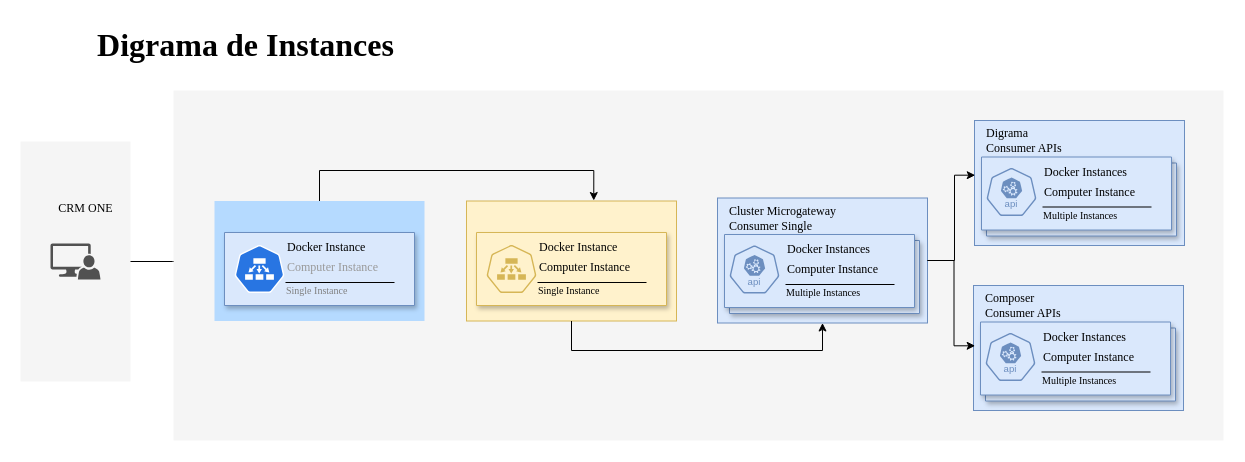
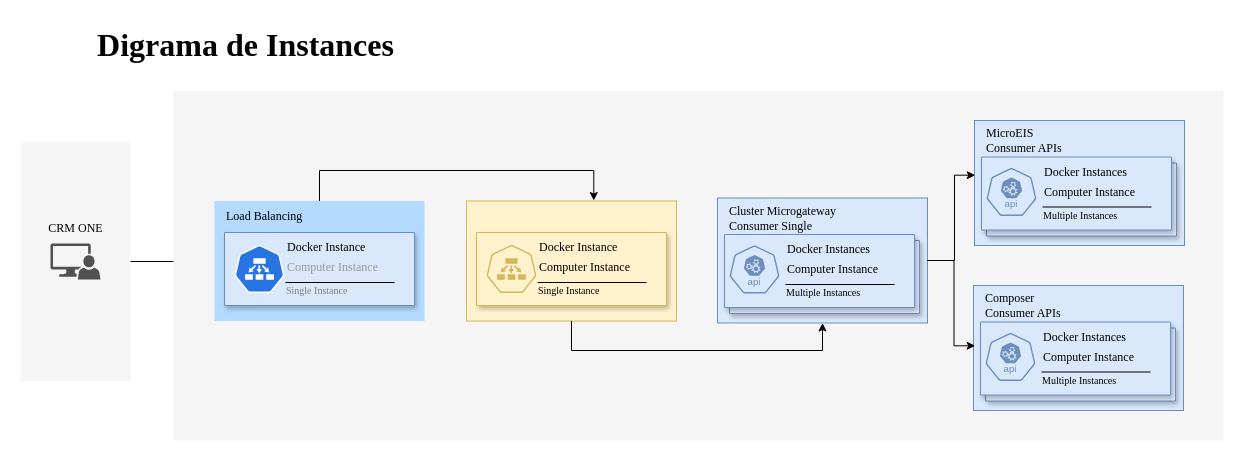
node "Digrama Consumer APIs": label "Digrama Consumer APIs" -> "MicroEIS Consumer APIs"
node "CRM ONE": moved (86, 209) -> (76, 229)
node "Load Balancing": added
